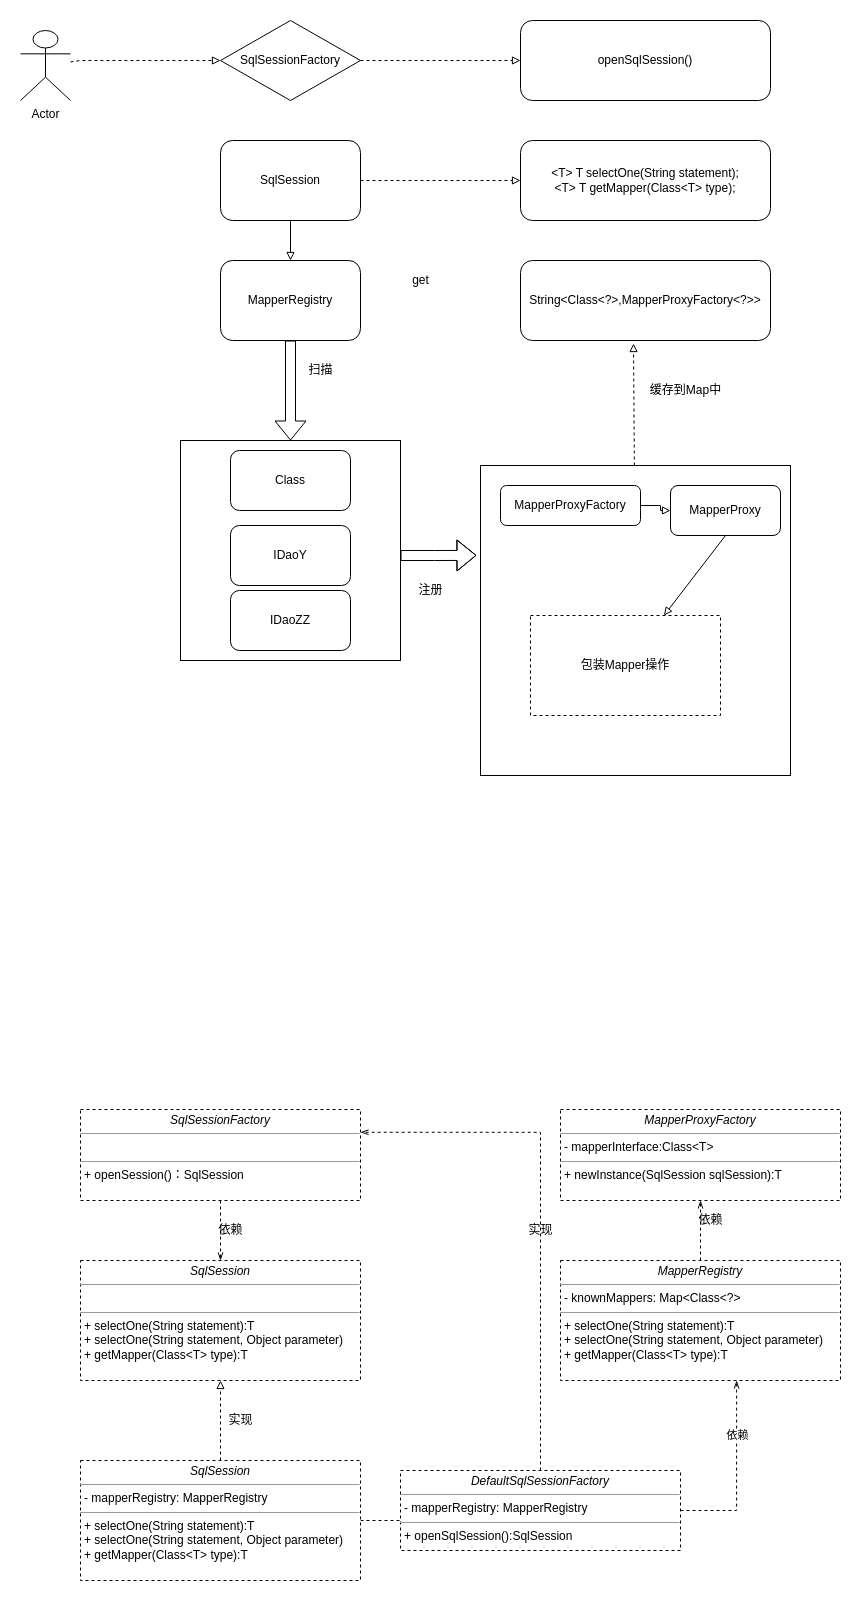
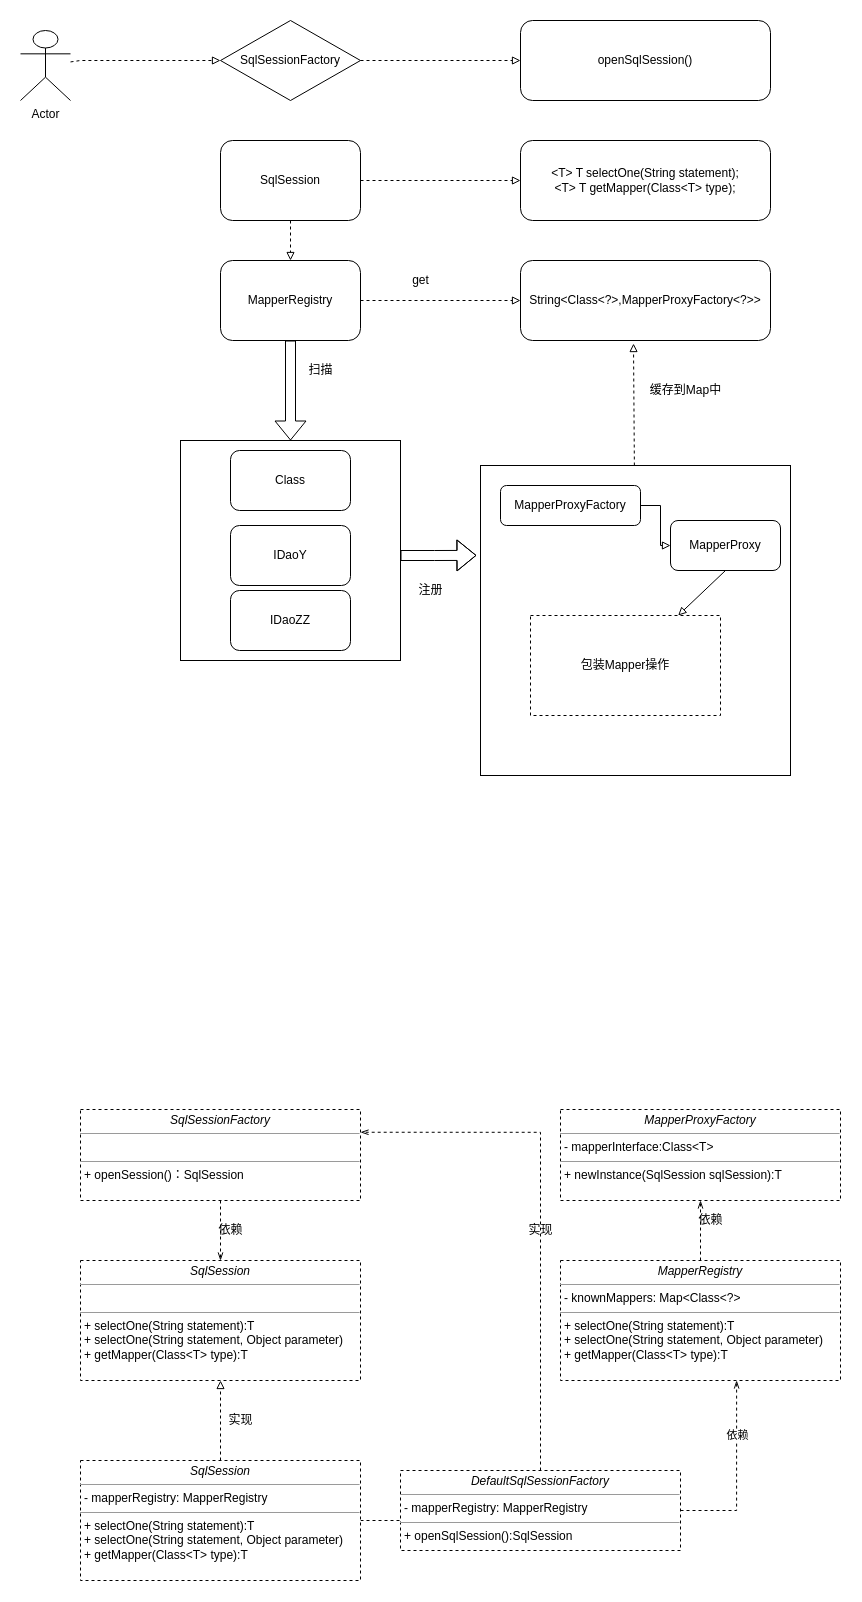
edge "SqlSession" -> "MapperRegistry": style solid -> dashed
edge "MapperRegistry" -> "String<Class<?>,MapperProxyFactory<?>>": added
node "MapperProxy": moved (726, 511) -> (726, 546)
